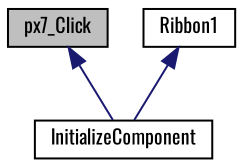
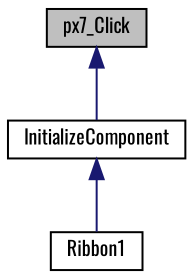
edge "InitializeComponent" -> "Ribbon1": reversed
